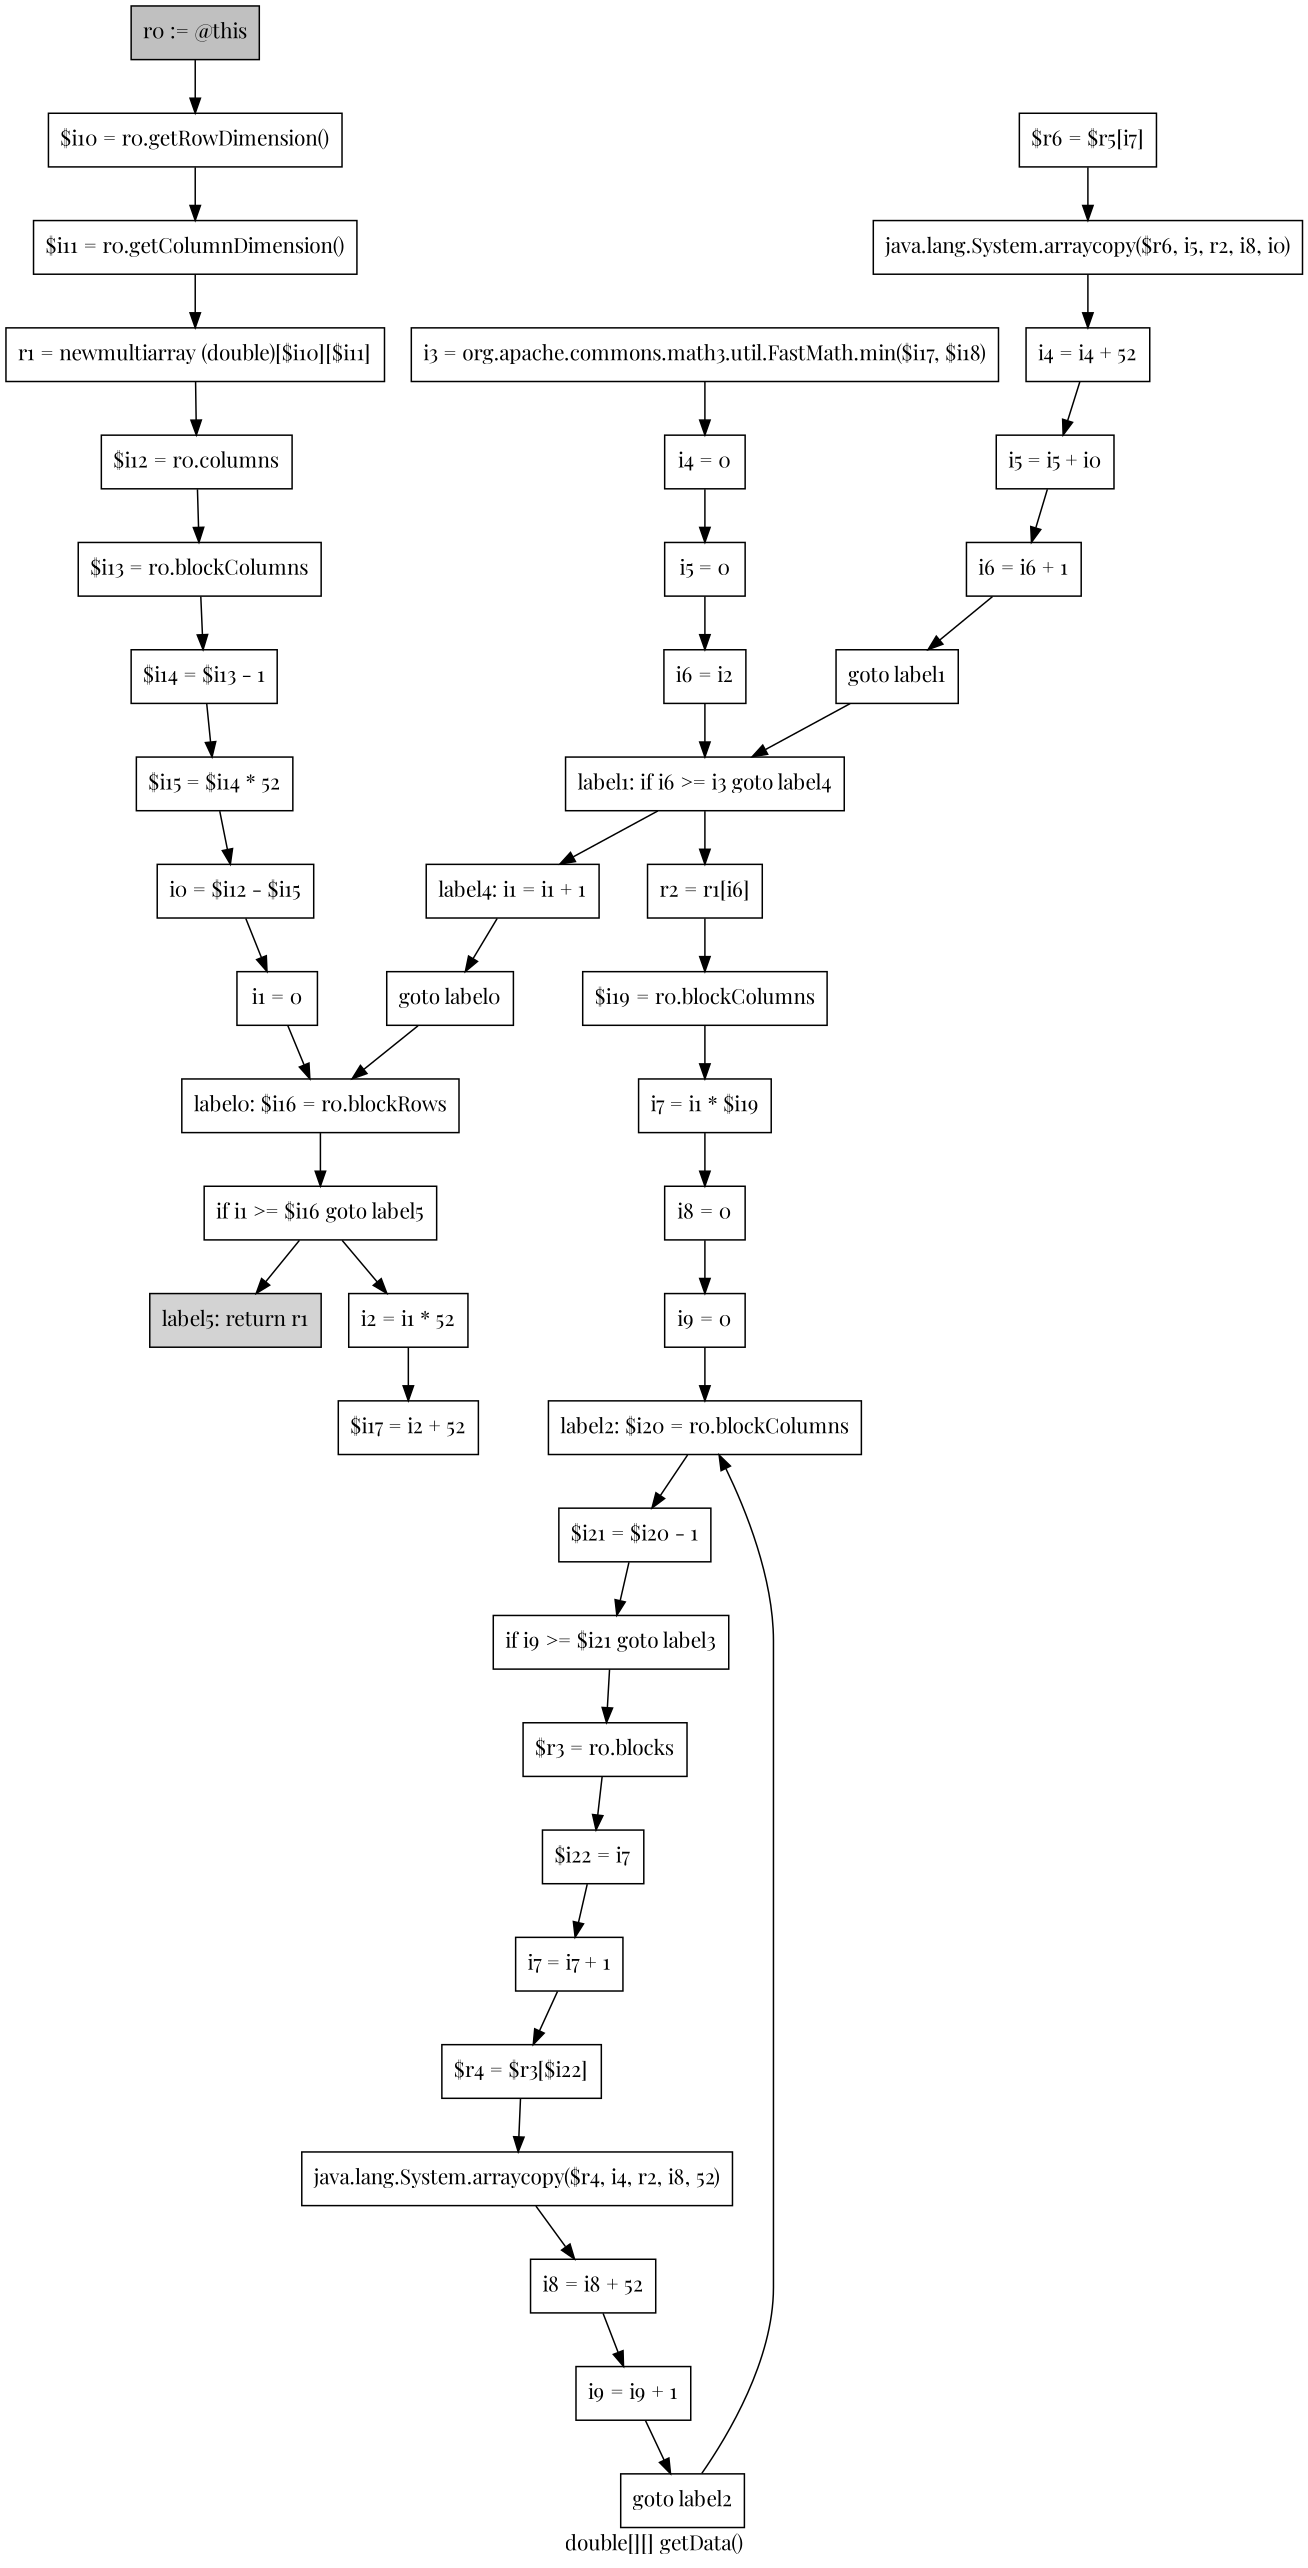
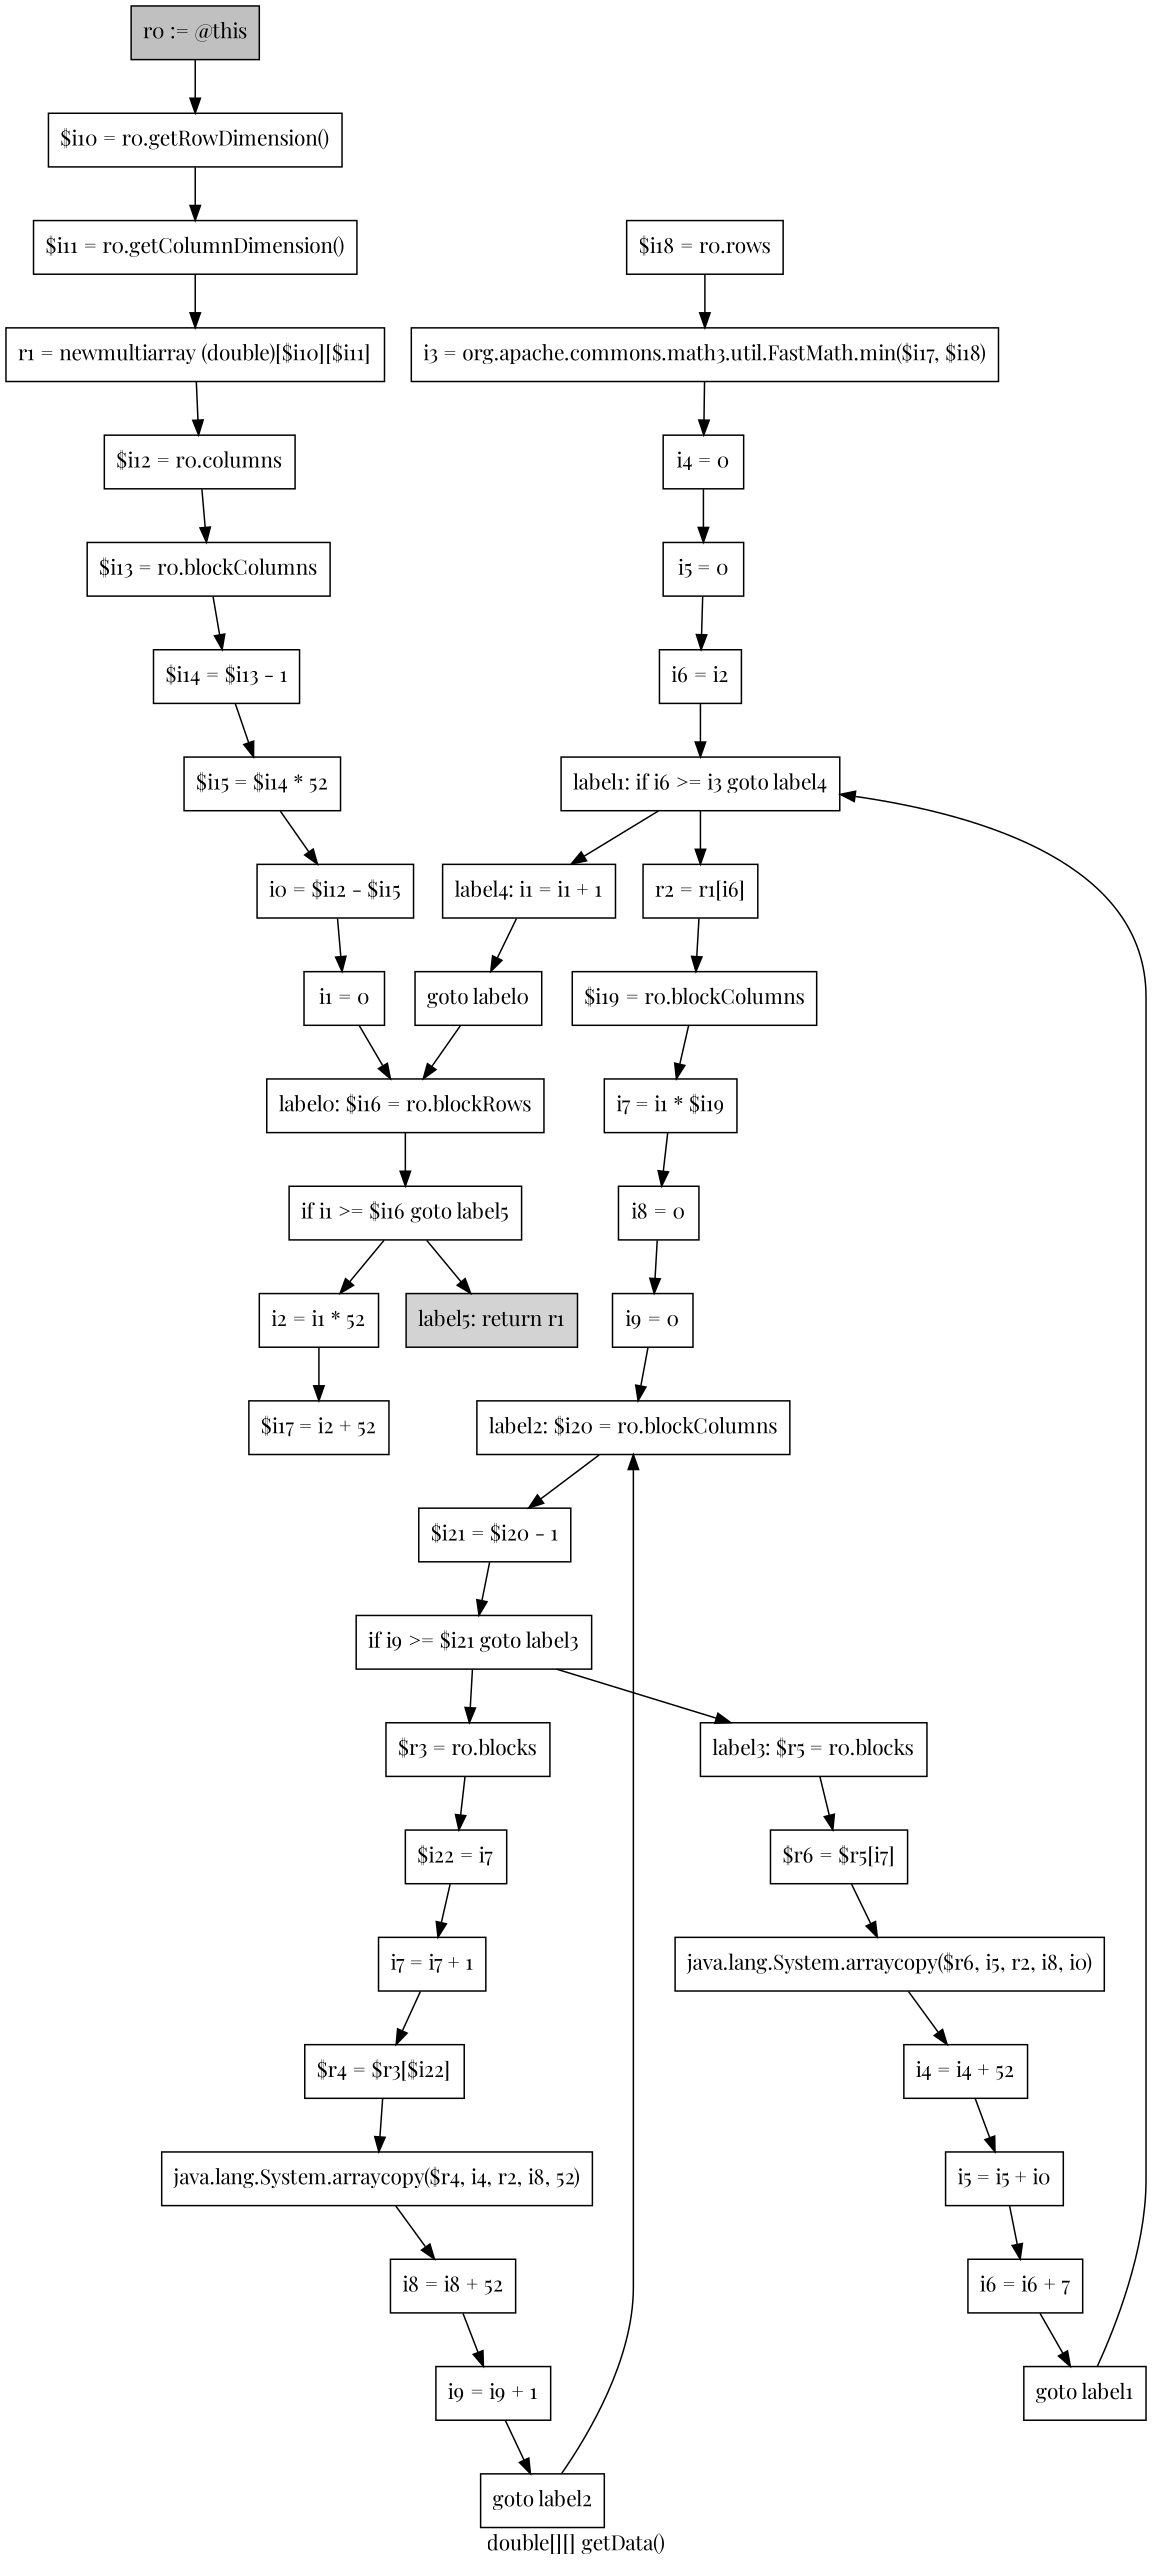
node "$i18 = r0.rows": added
node "i6 = i6 + 1": label "i6 = i6 + 1" -> "i6 = i6 + 7"
node "label3: $r5 = r0.blocks": added
